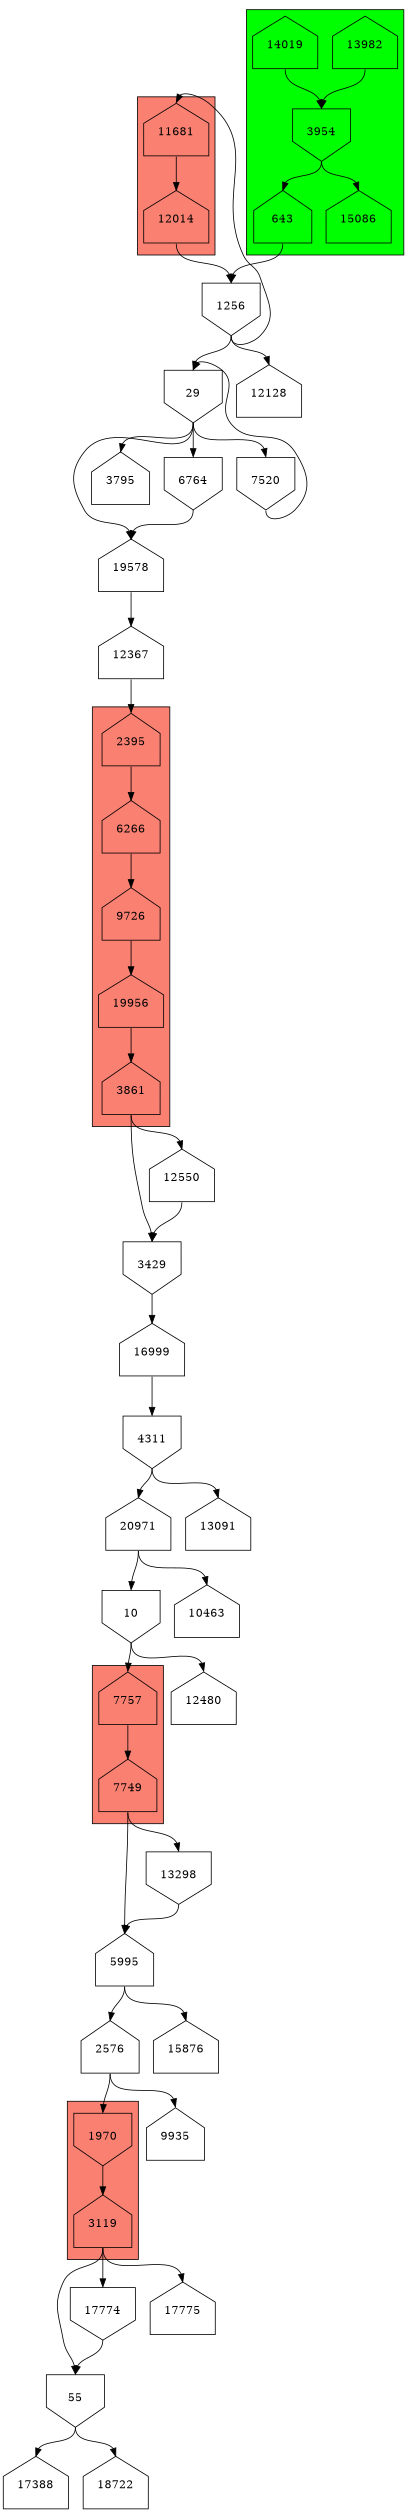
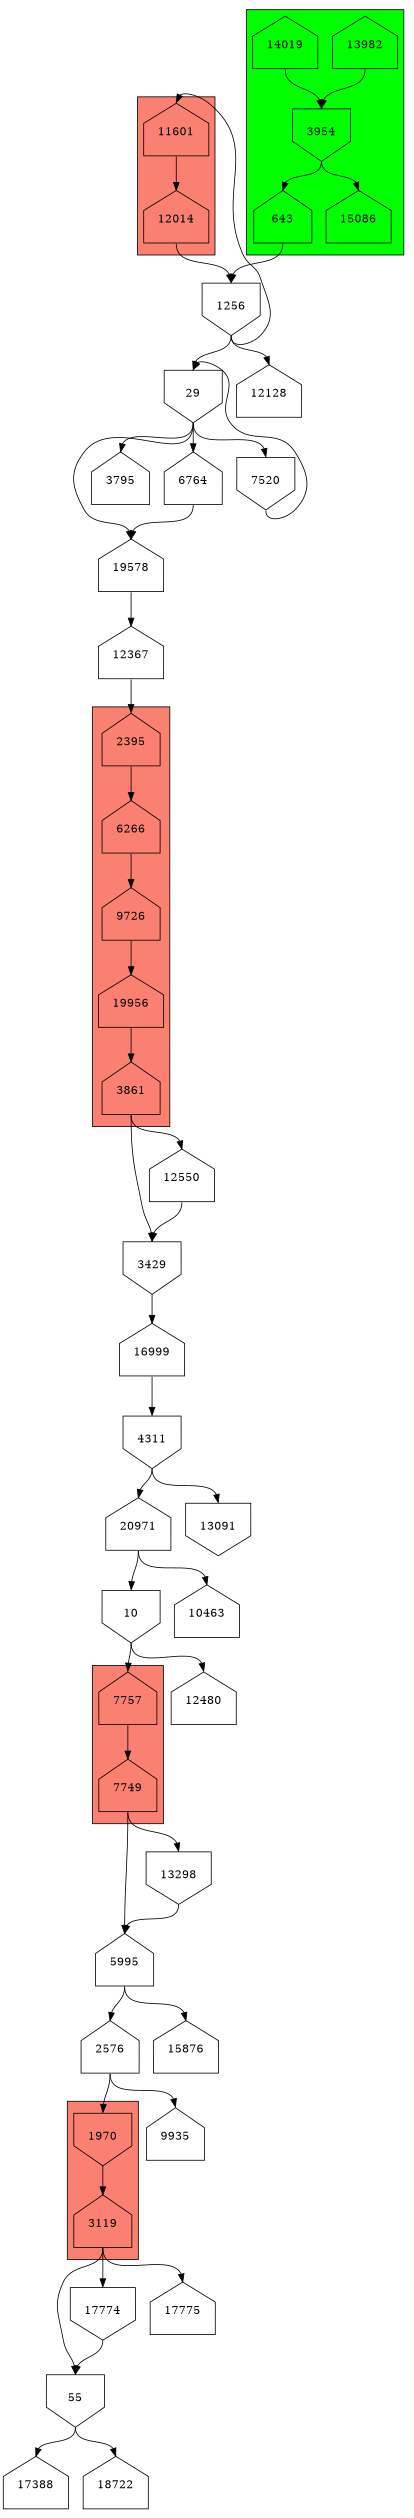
node "11681": label "11681" -> "11601"
node "6764": shape invhouse -> house
node "13091": shape house -> invhouse
